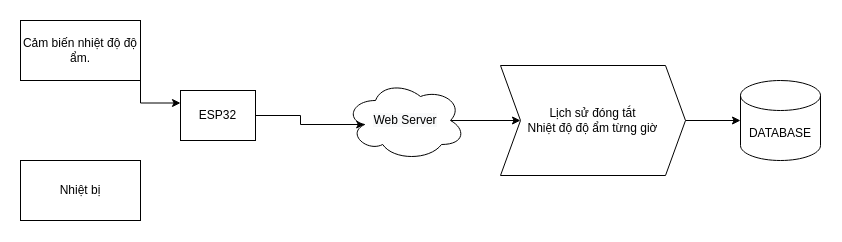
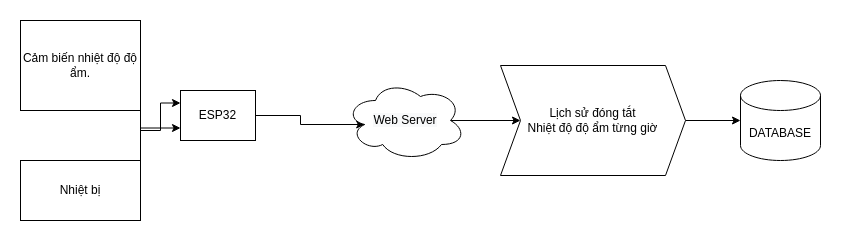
node "Cảm biến nhiệt độ độ ẩm.": size 120x60 -> 120x90
edge "Nhiệt bị" -> "ESP32": added
